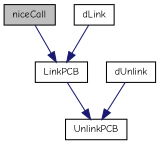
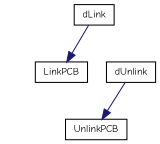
node "niceCall": removed
edge "LinkPCB" -> "UnlinkPCB": removed
